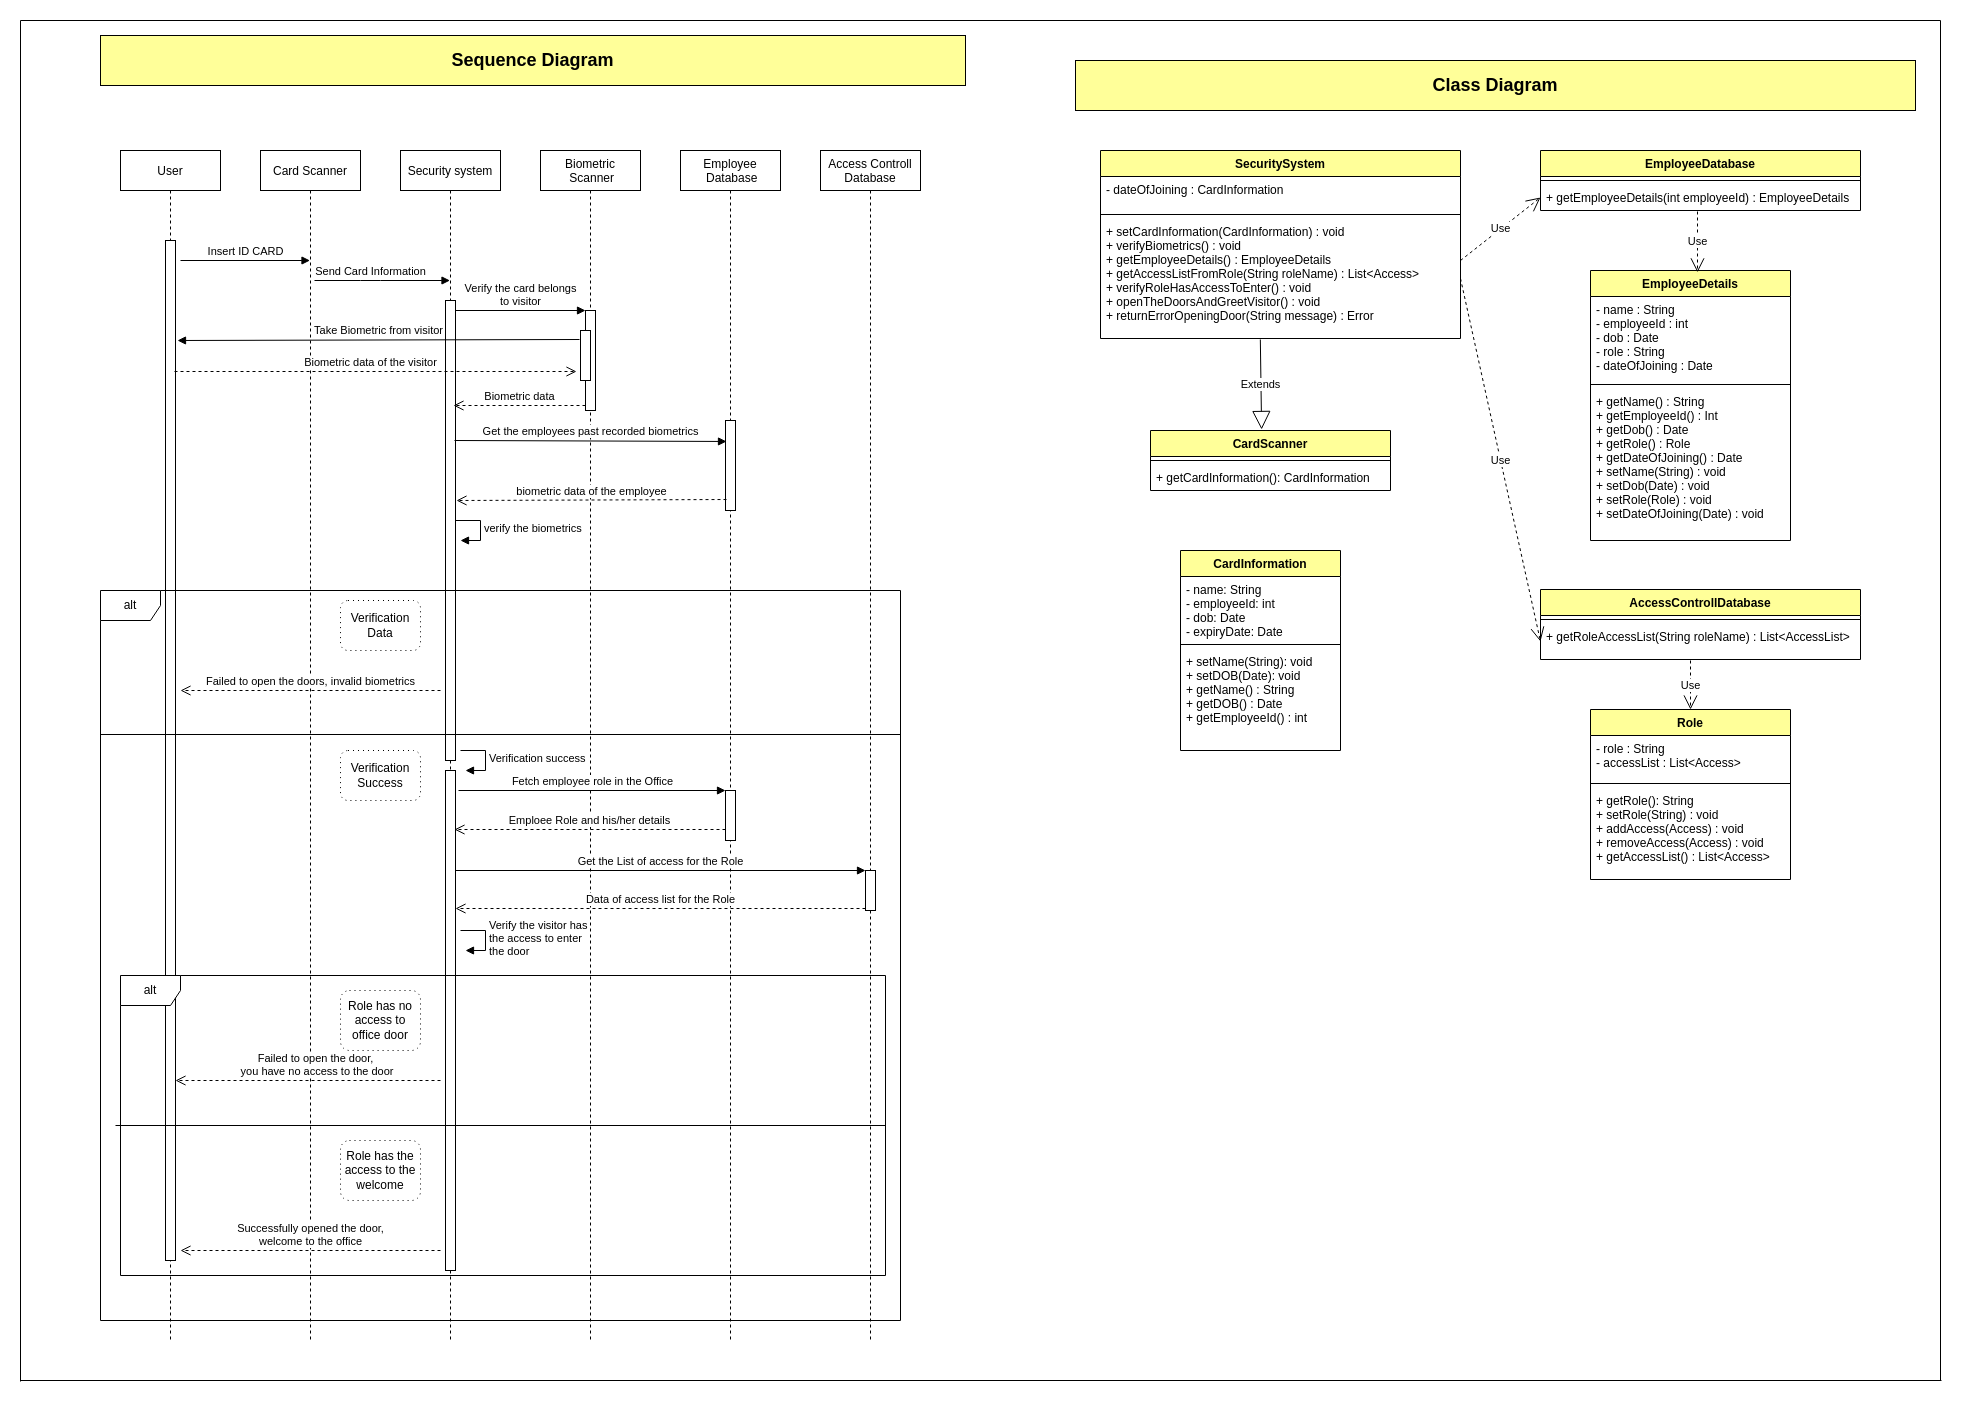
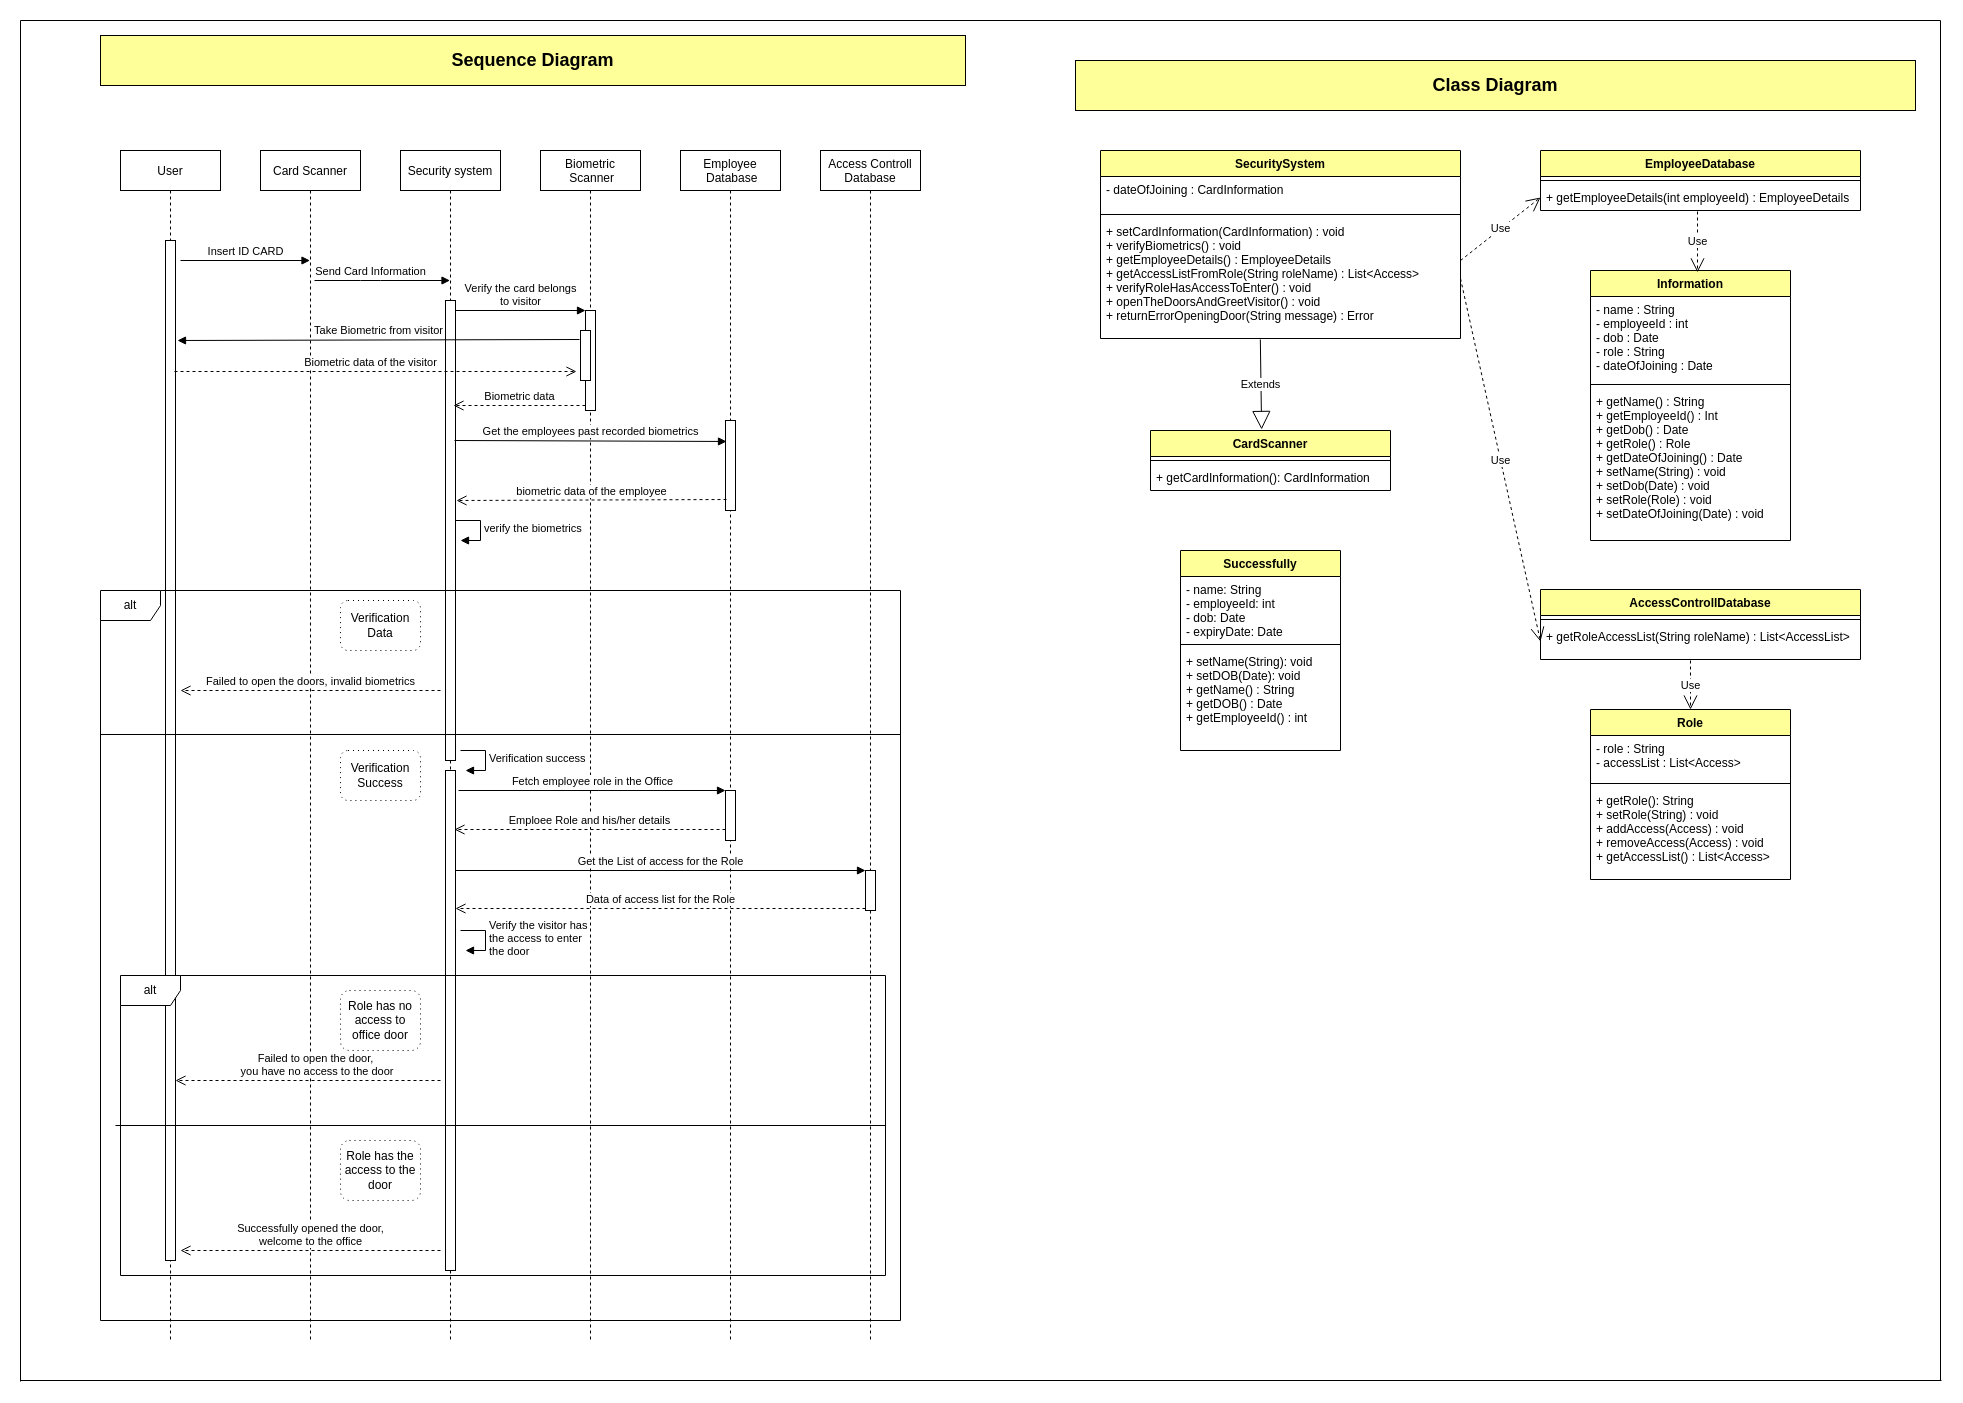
node "EmployeeDetails": label "EmployeeDetails" -> "Information"
node "CardInformation": label "CardInformation" -> "Successfully"
node "Role has the access to the welcome": label "Role has the access to the welcome" -> "Role has the access to the door"
